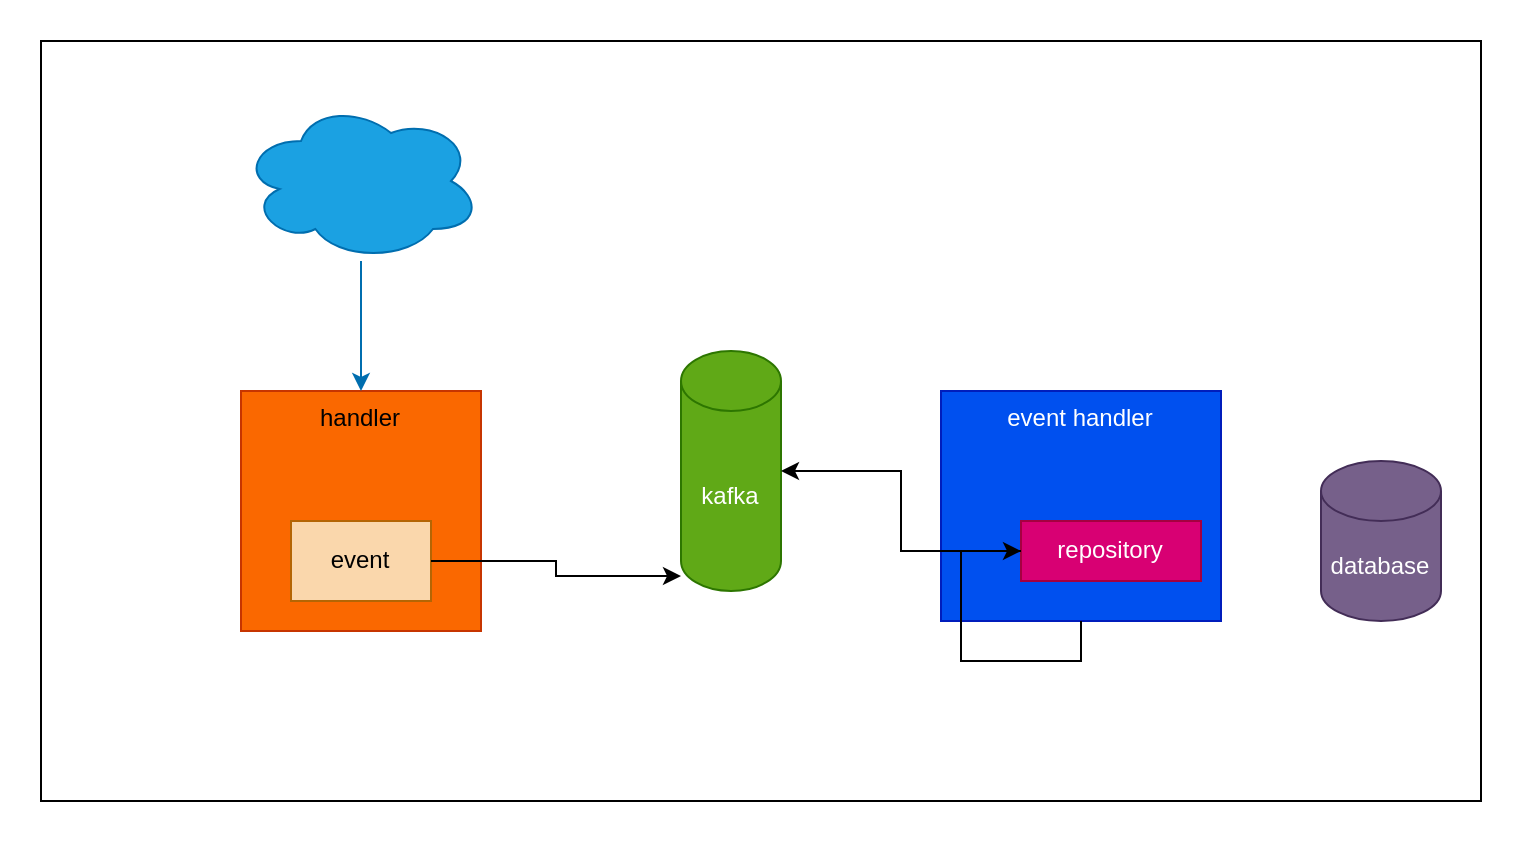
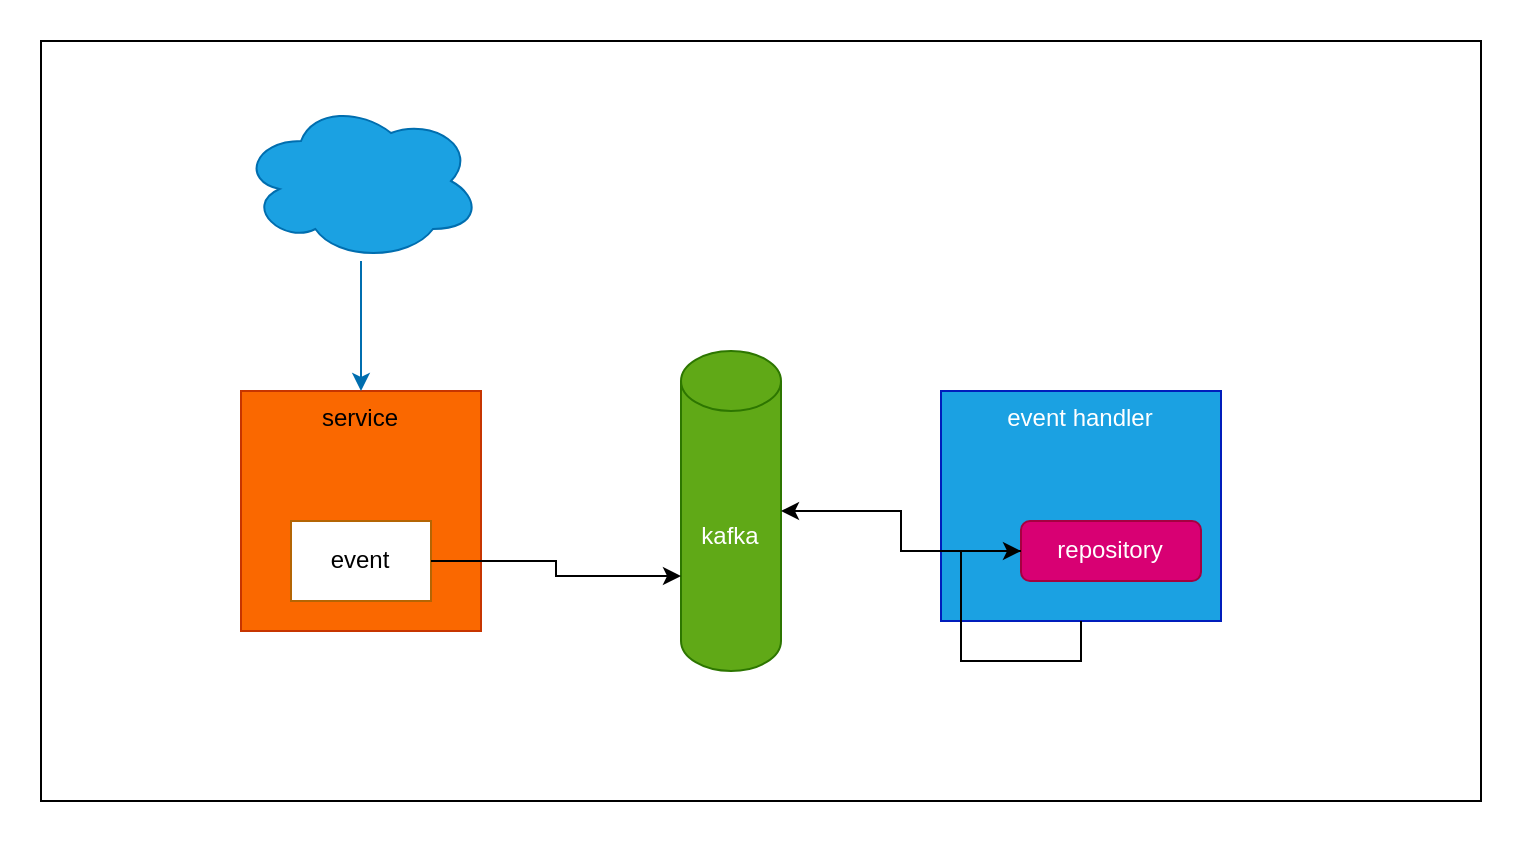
node "handler": label "handler" -> "service"
node "kafka": size 100x240 -> 100x320
node "event handler": fillcolor #0050ef -> #1ba1e2
node "database": removed
node "repository": shape rectangle -> rounded rectangle
node "event": fillcolor #fad7ac -> #ffffff
